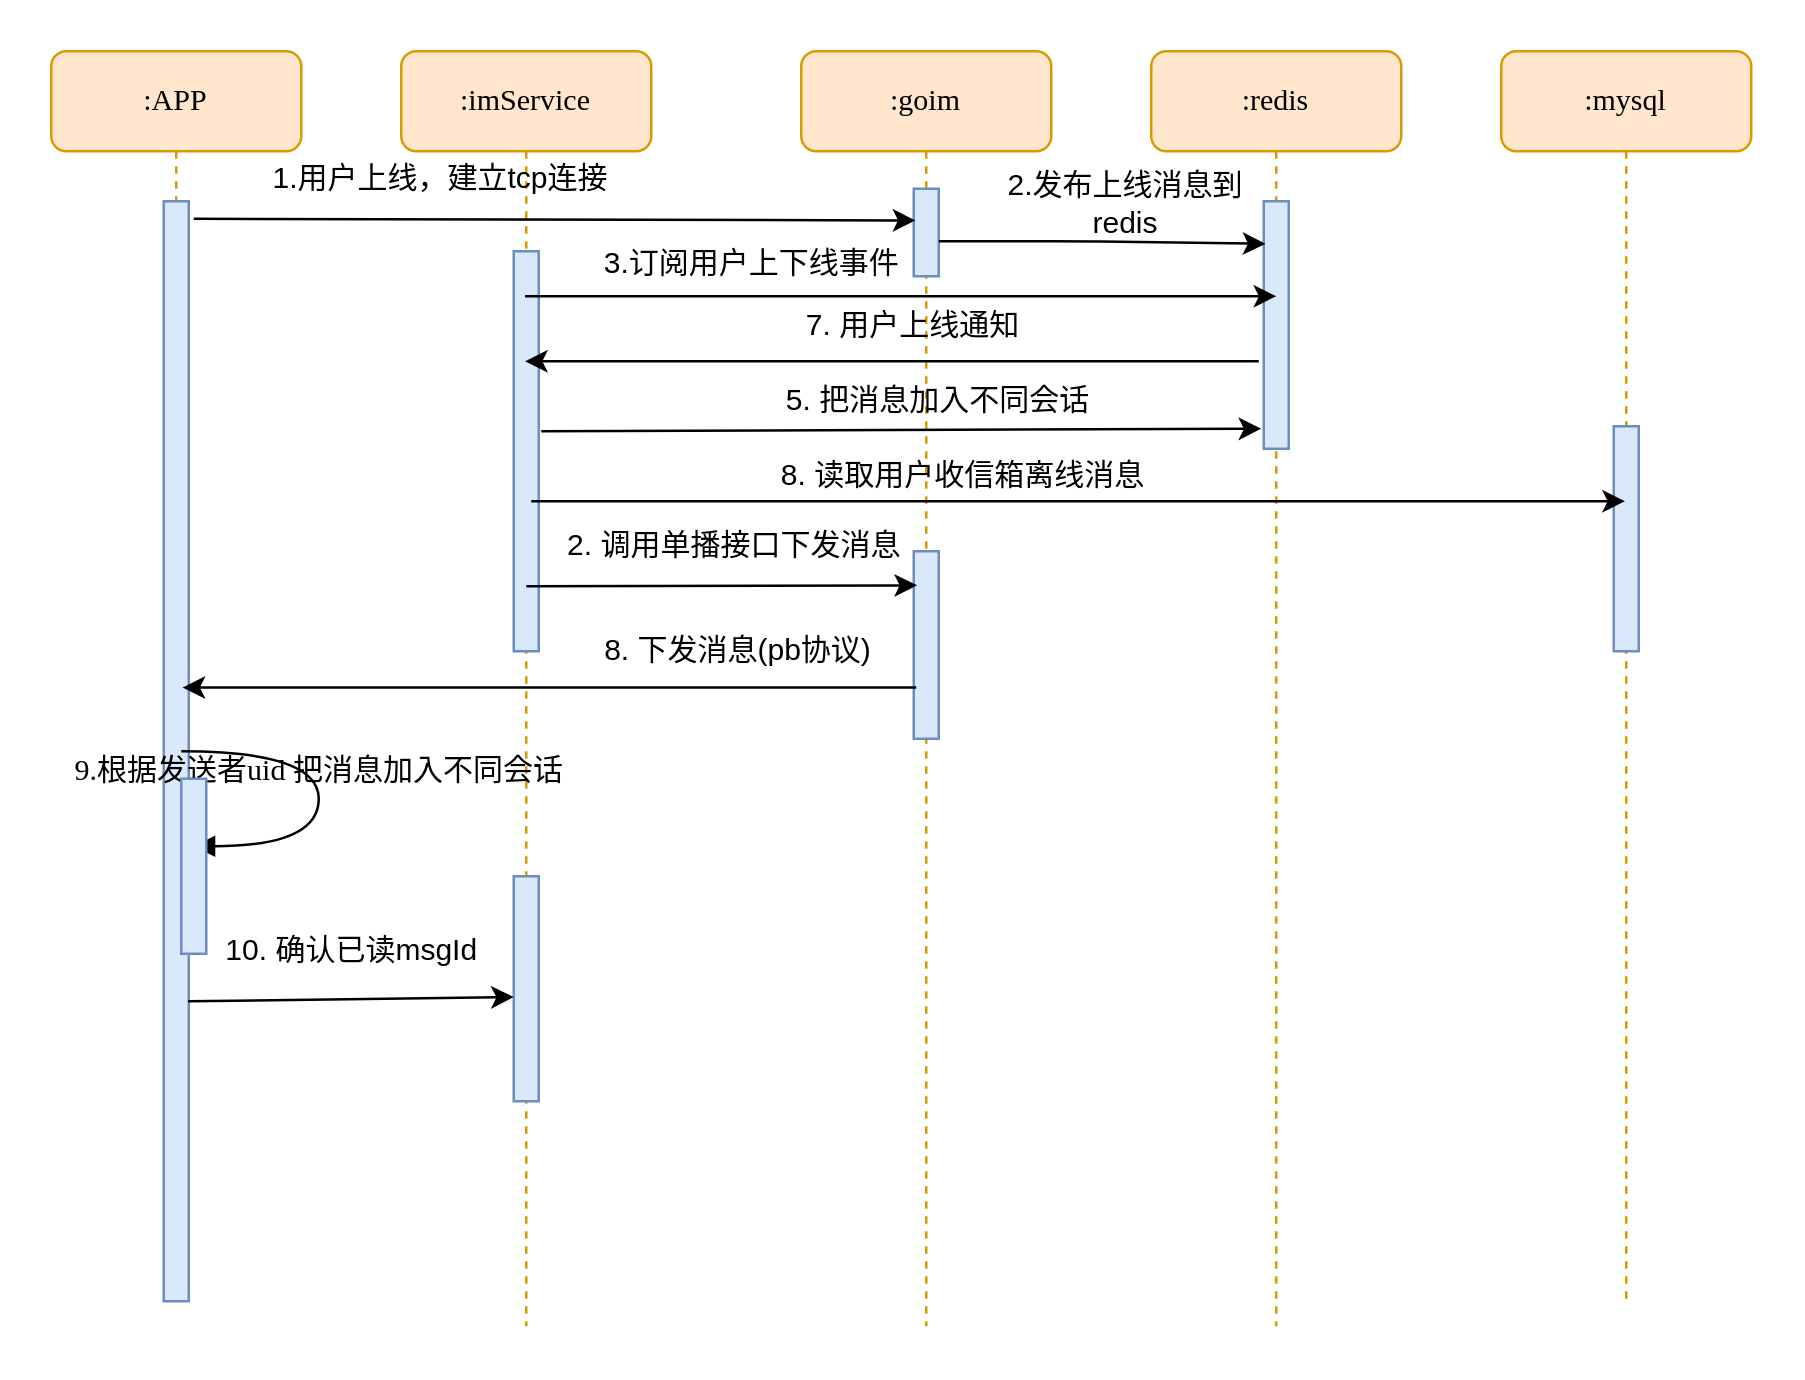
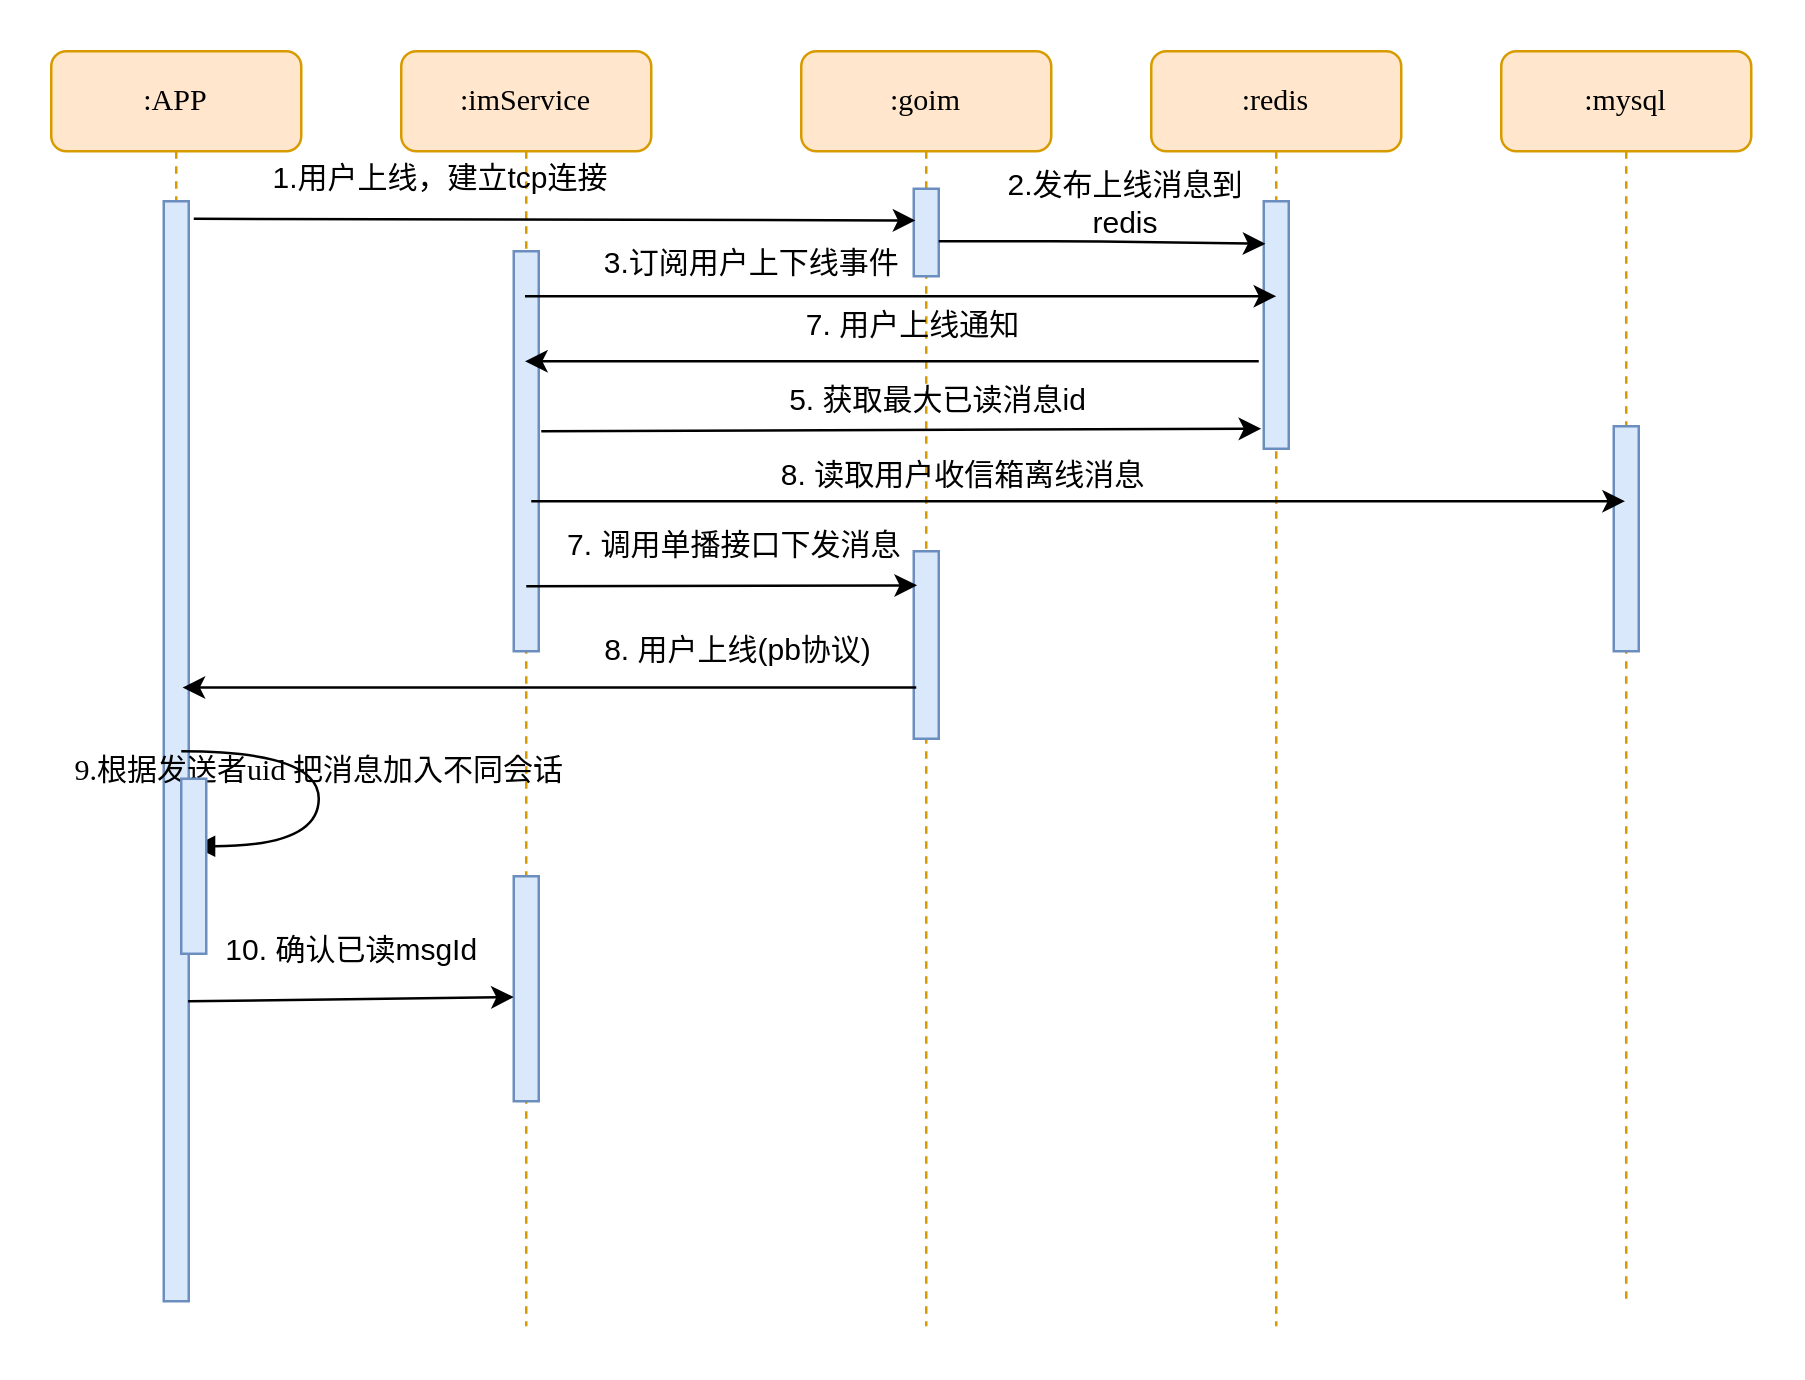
node "5. 把消息加入不同会话": label "5. 把消息加入不同会话" -> "5. 获取最大已读消息id"
node "2. 调用单播接口下发消息": label "2. 调用单播接口下发消息" -> "7. 调用单播接口下发消息"
node "8. 下发消息(pb协议)": label "8. 下发消息(pb协议)" -> "8. 用户上线(pb协议)"
